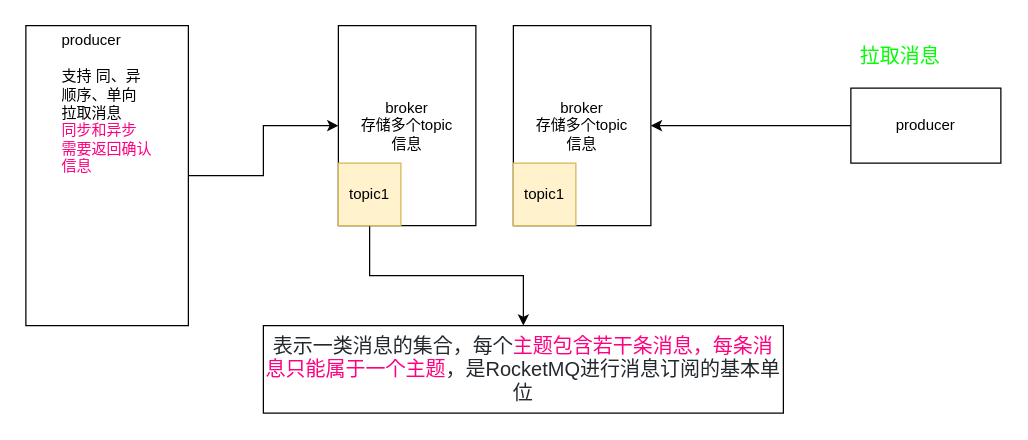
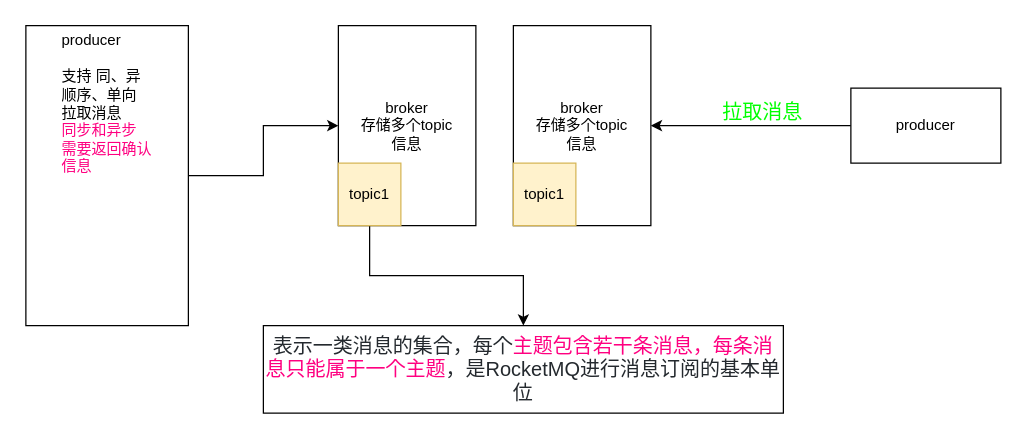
node "拉取消息": moved (899, 56) -> (762, 112)
